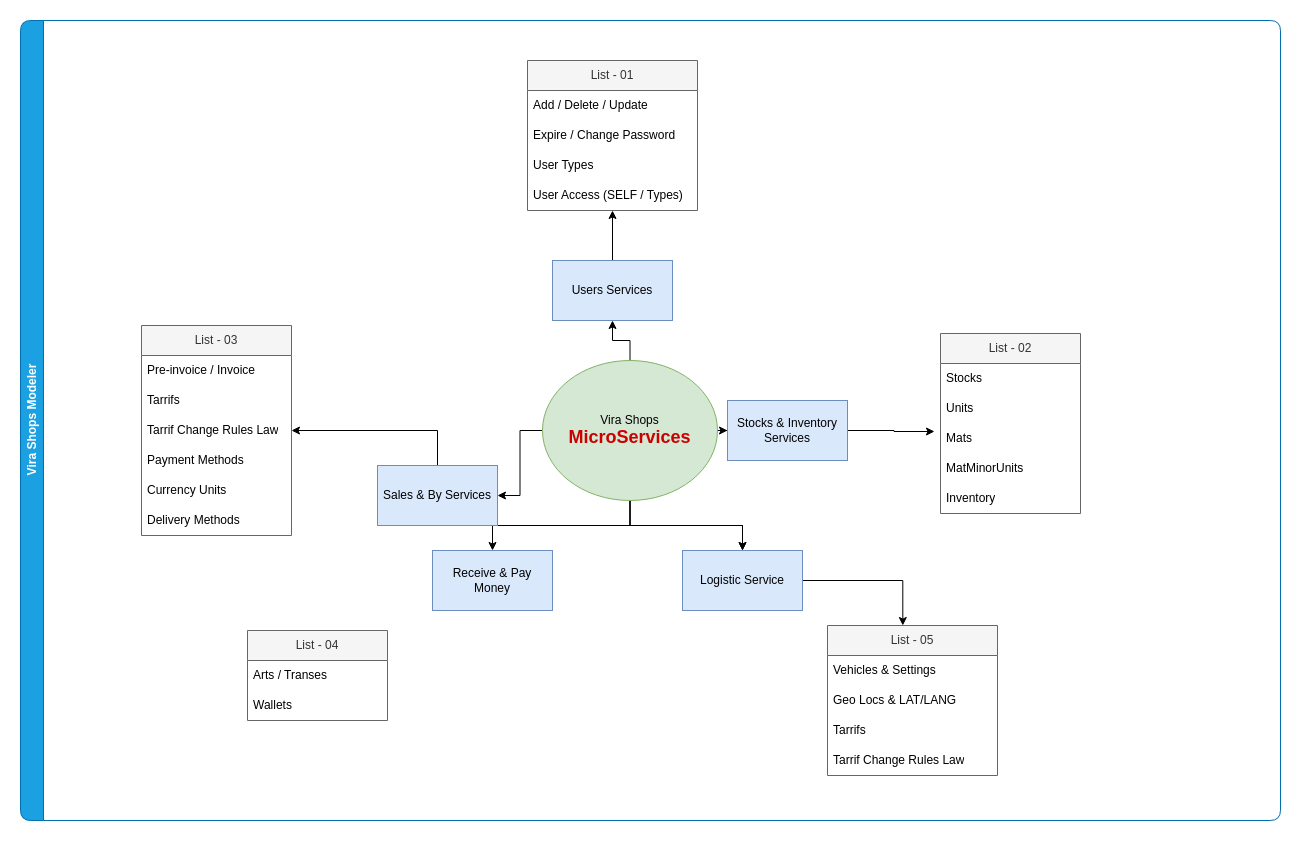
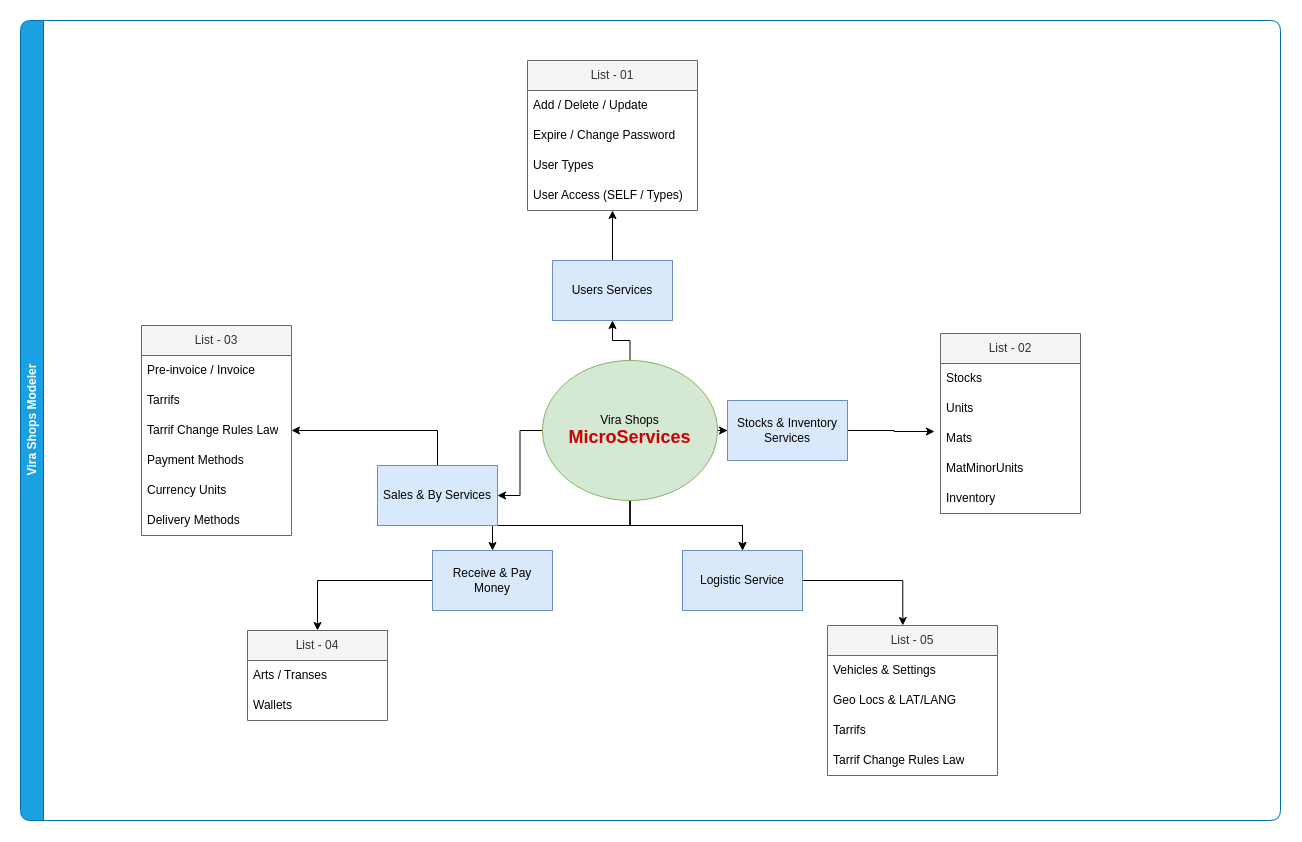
edge "Receive & Pay Money" -> "List - 04": added
